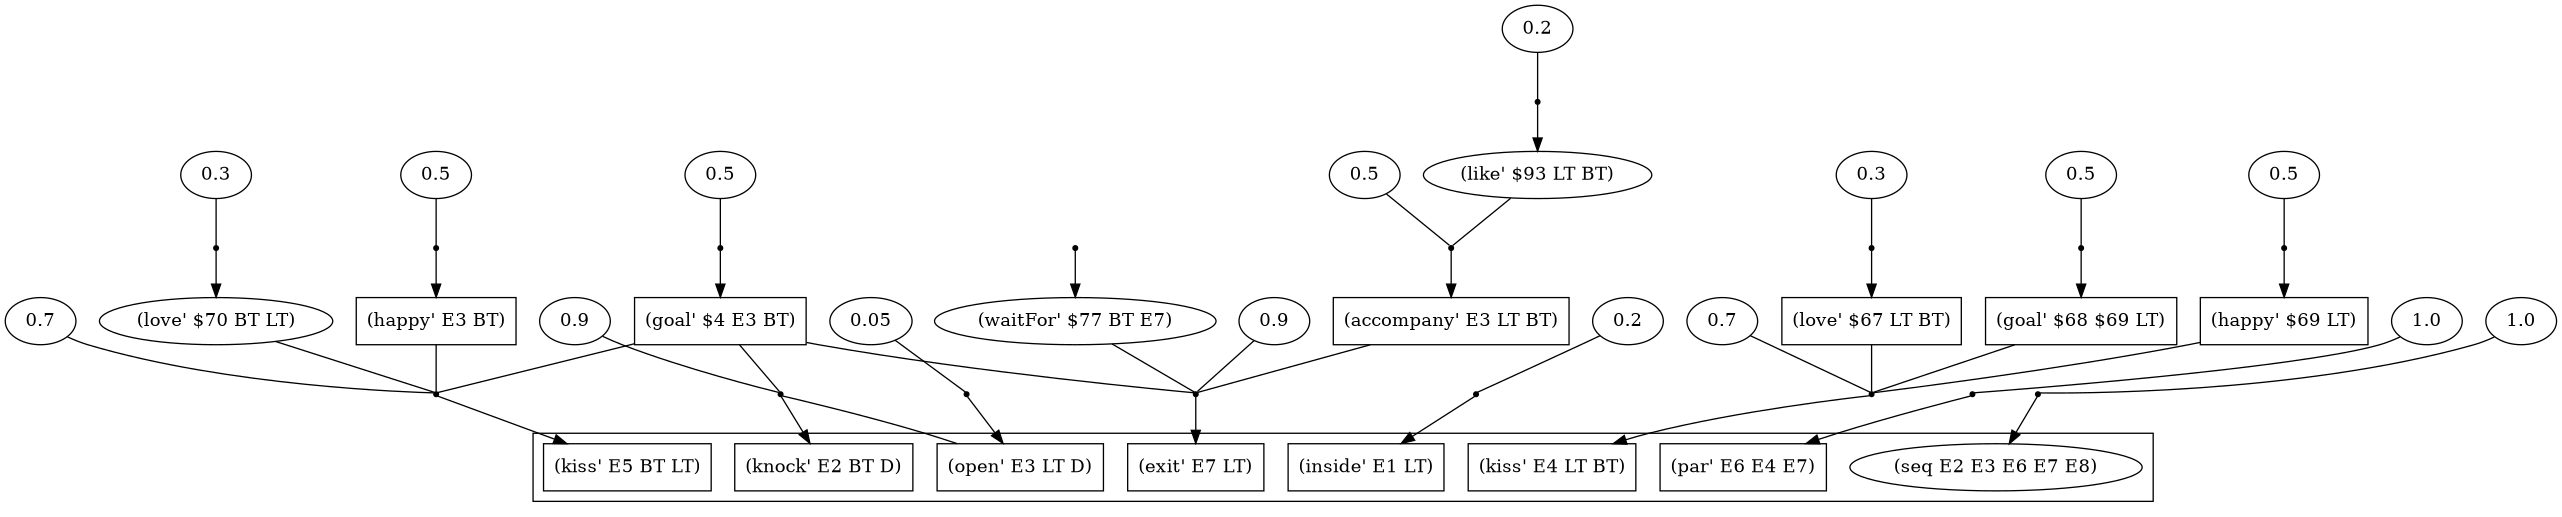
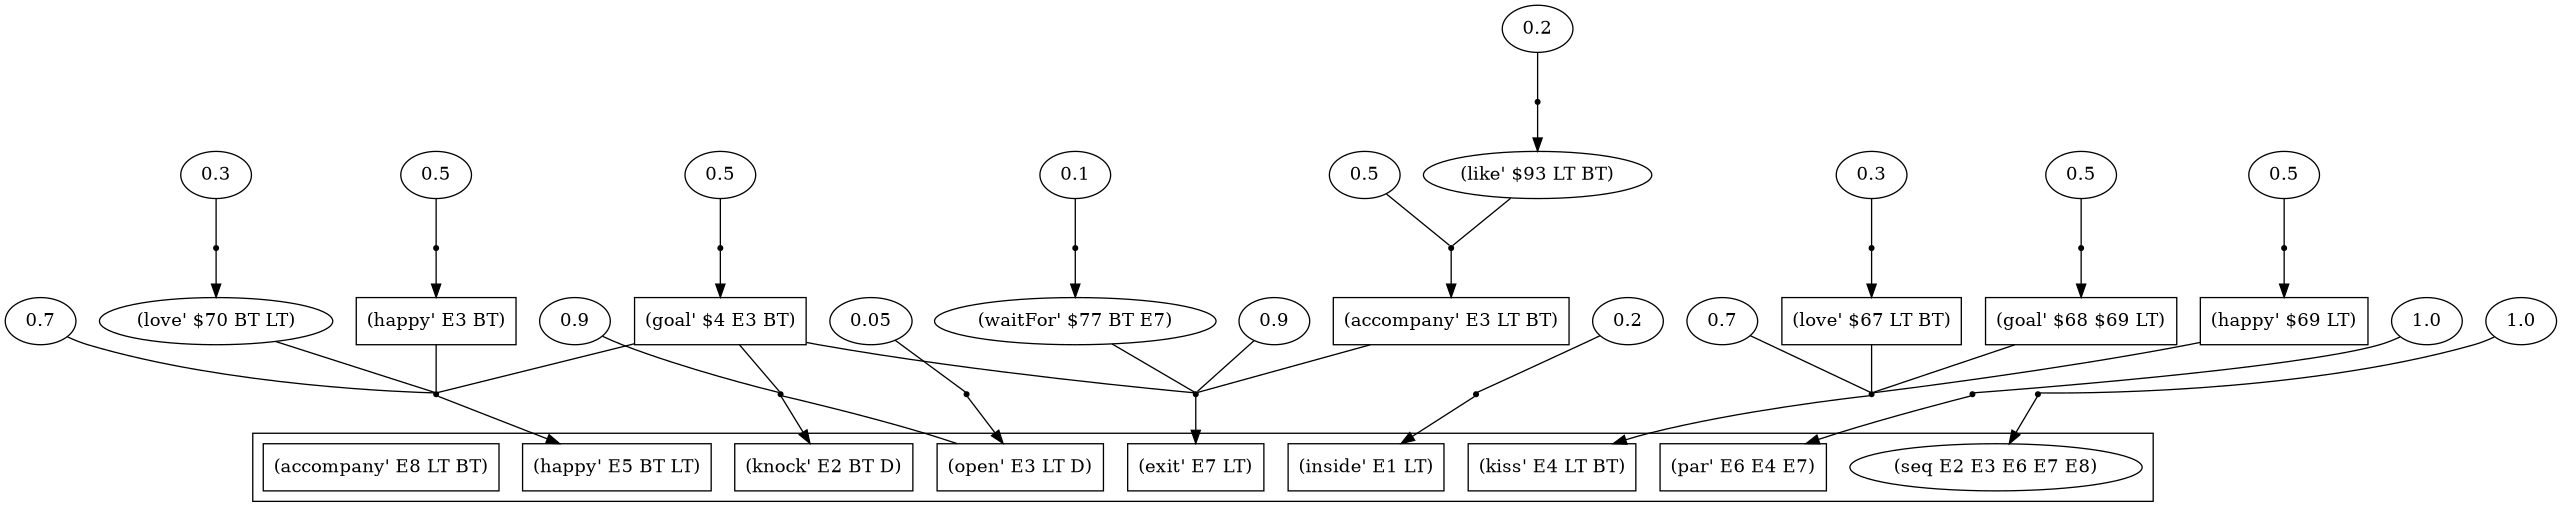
node "0.1": added
node "(accompany' E8 LT BT)": added
node "(kiss' E5 BT LT)": label "(kiss' E5 BT LT)" -> "(happy' E5 BT LT)"
